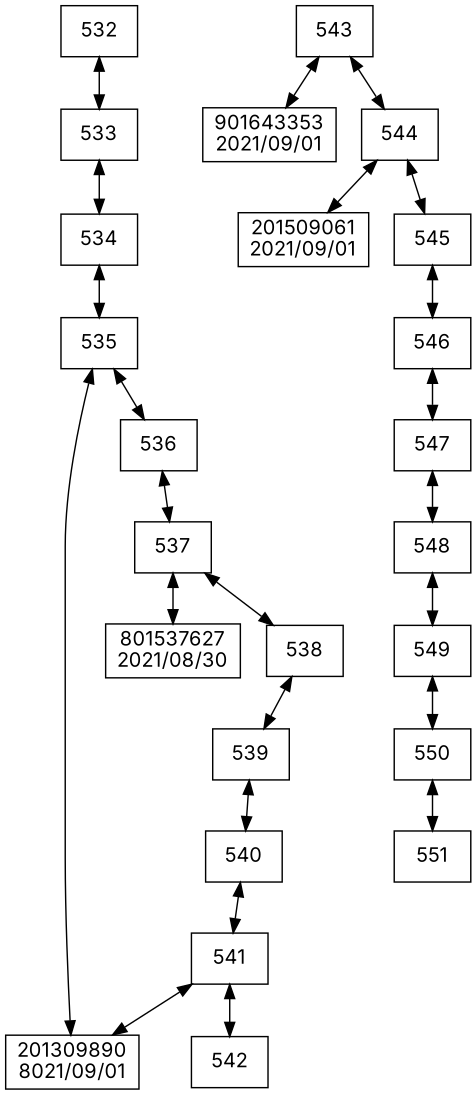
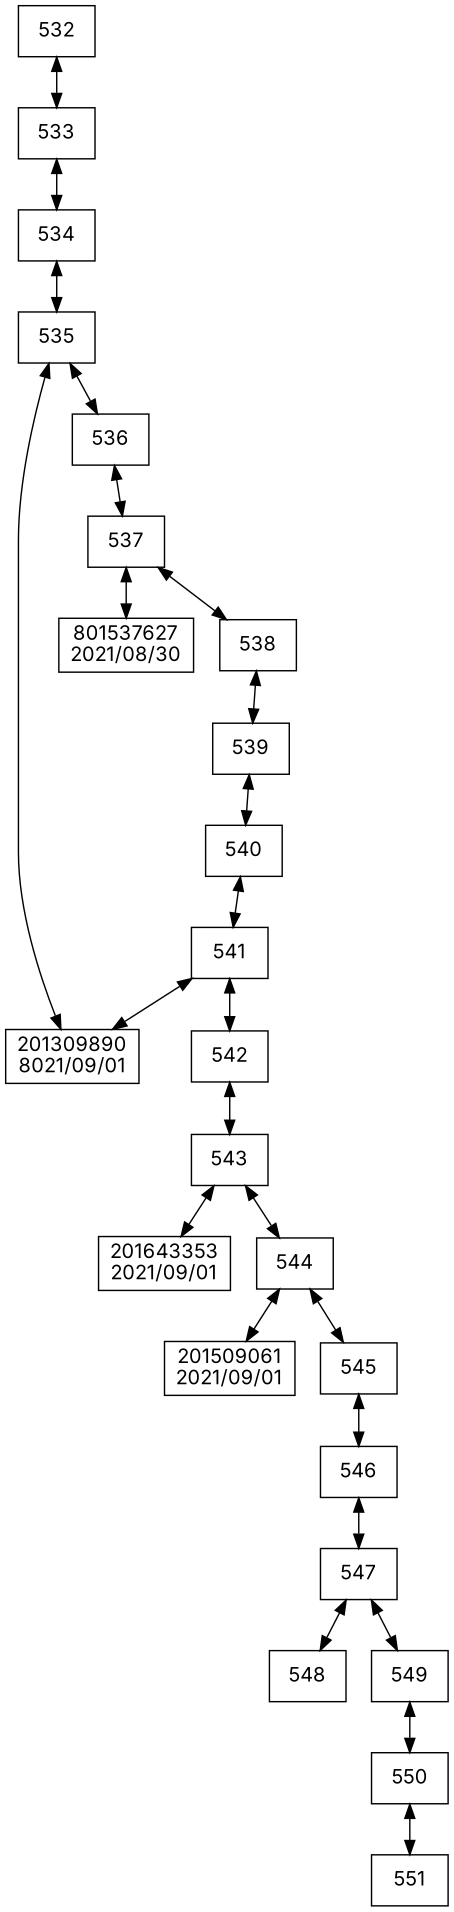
node "901643353 2021/09/01": label "901643353 2021/09/01" -> "201643353 2021/09/01"
edge "548" -- "549": now "547" -- "549"
edge "542" -- "543": added
